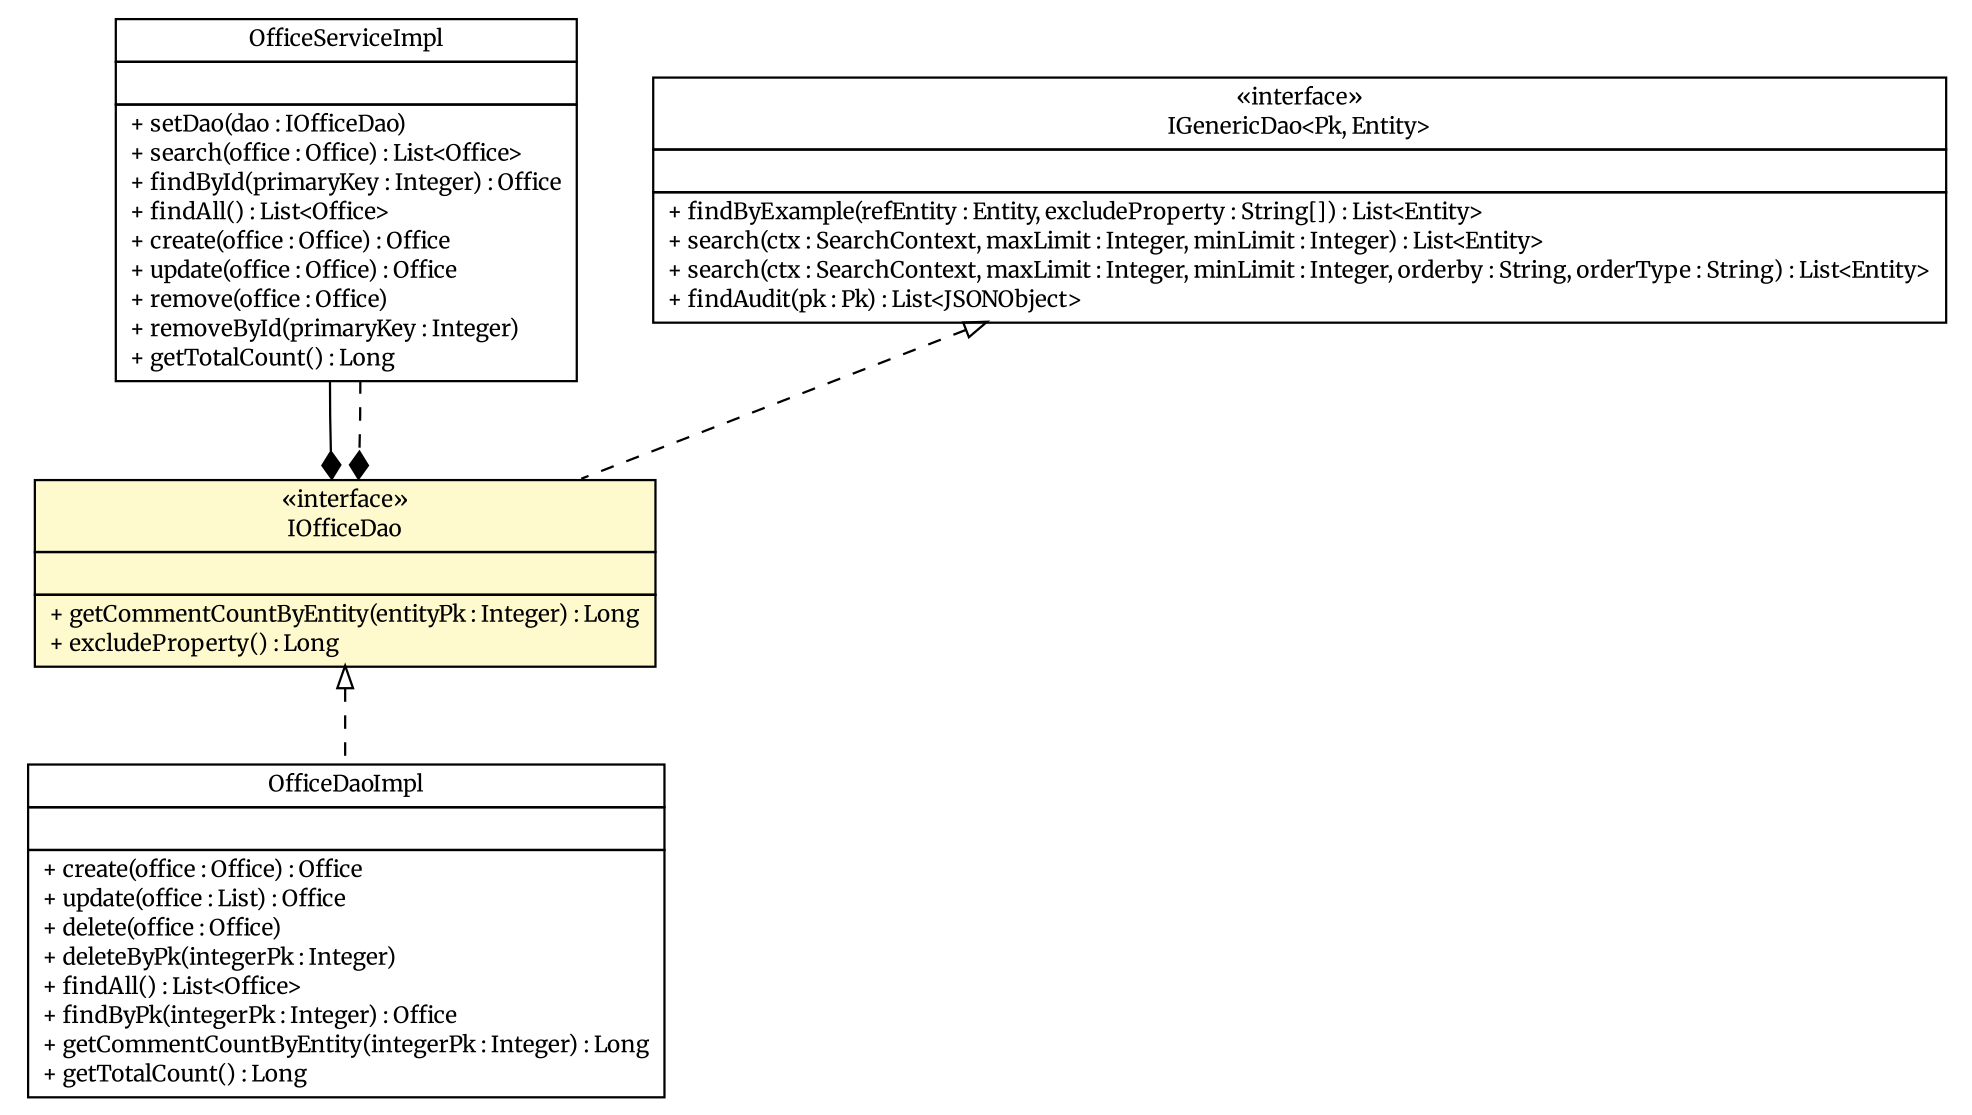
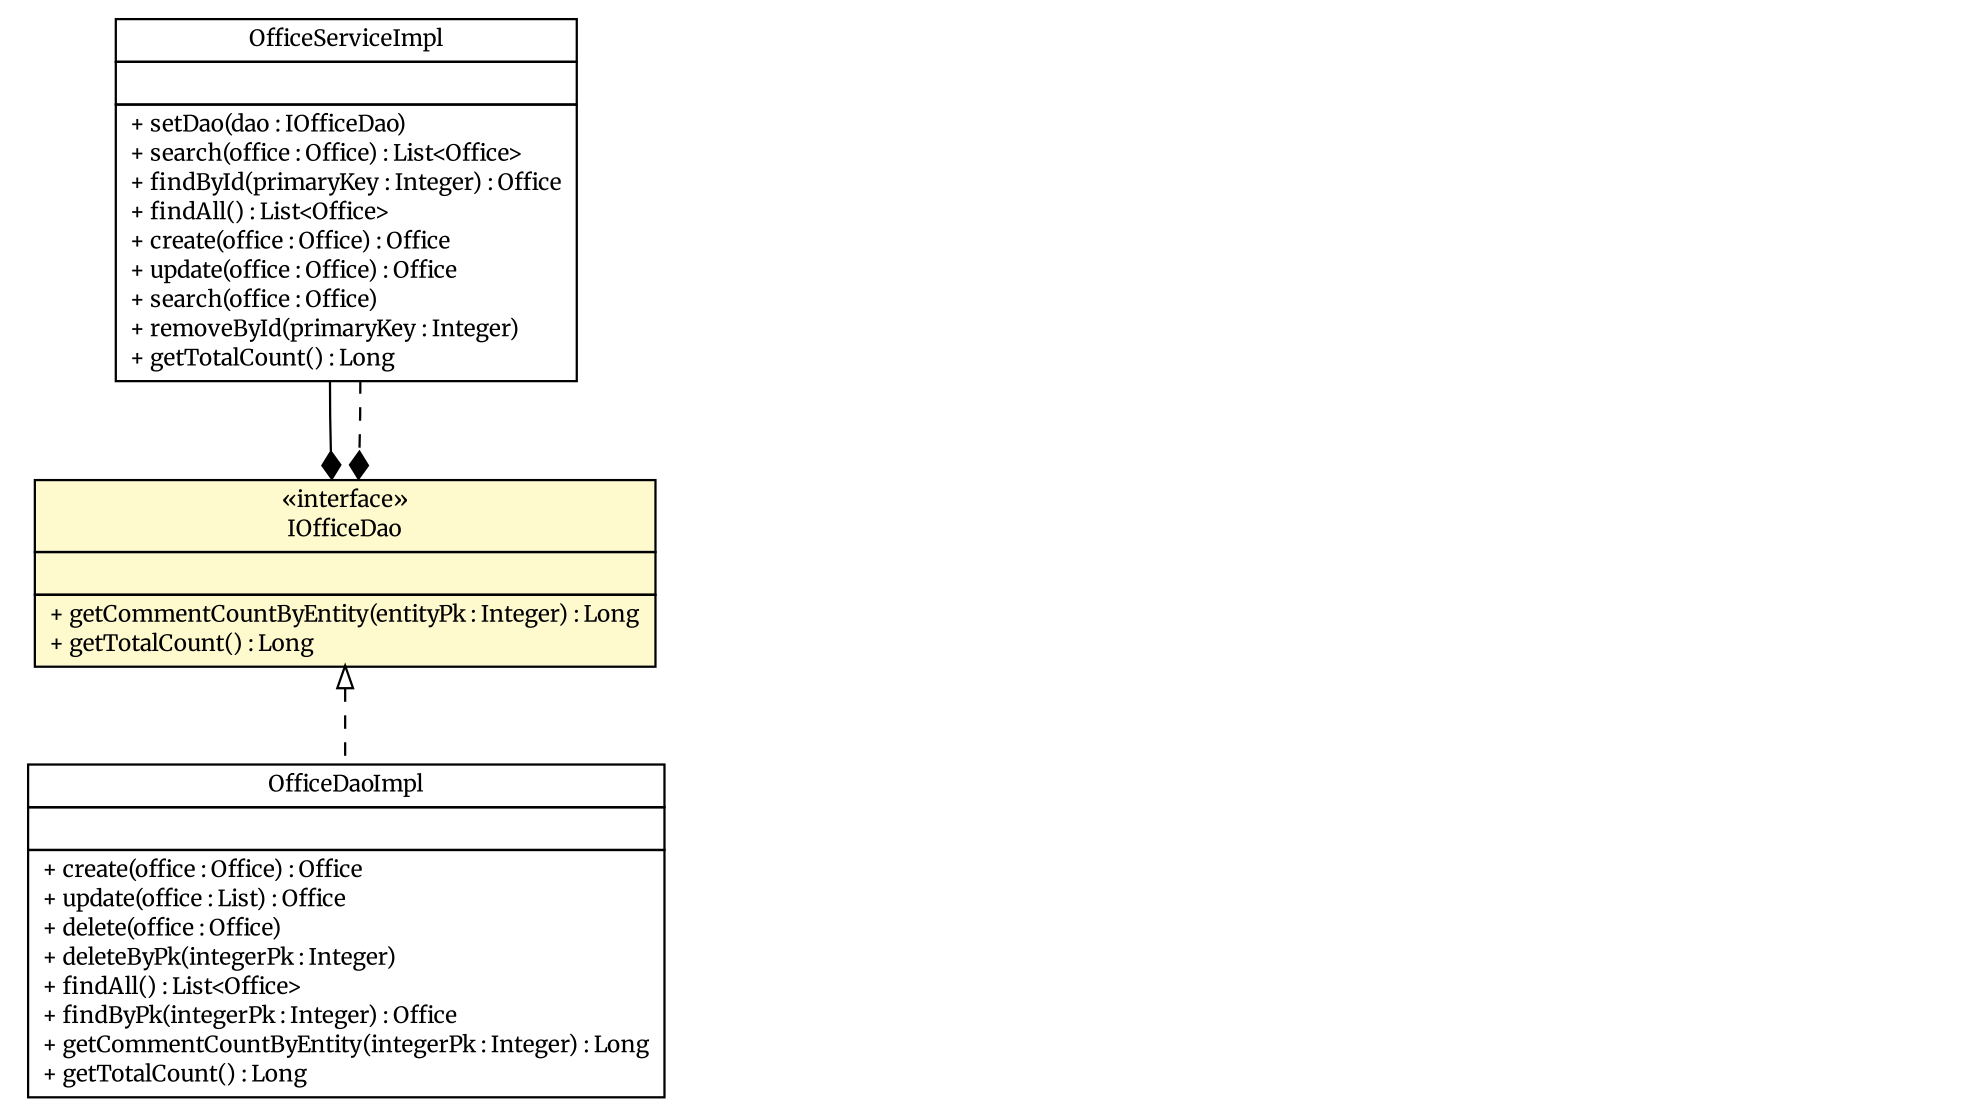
node "IGenericDao<Pk, Entity>": removed
node "OfficeServiceImpl": text "+ remove(office : Office)" -> "+ search(office : Office)"
node "IOfficeDao": text "+ excludeProperty() : Long" -> "+ getTotalCount() : Long"
